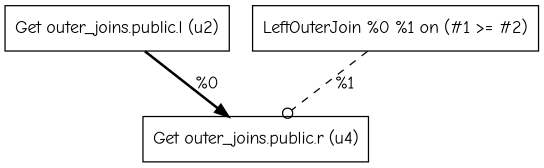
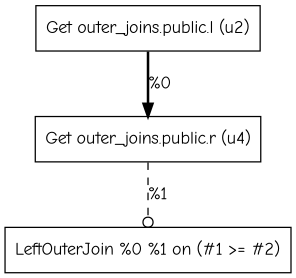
edge "LeftOuterJoin %0 %1 on (#1 >= #2)" -> "Get outer_joins.public.r (u4)": reversed
